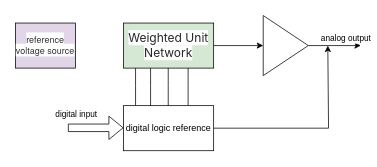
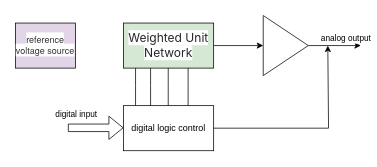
node "digital logic reference": label "digital logic reference" -> "digital logic control"
